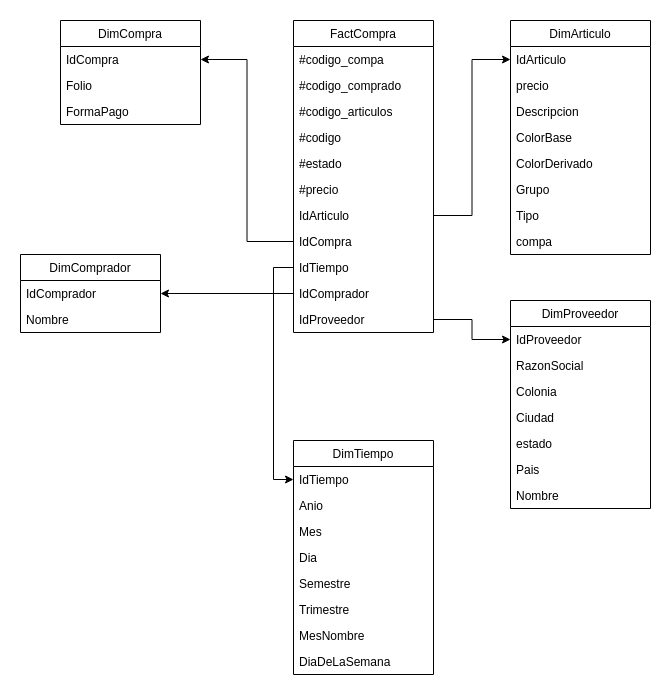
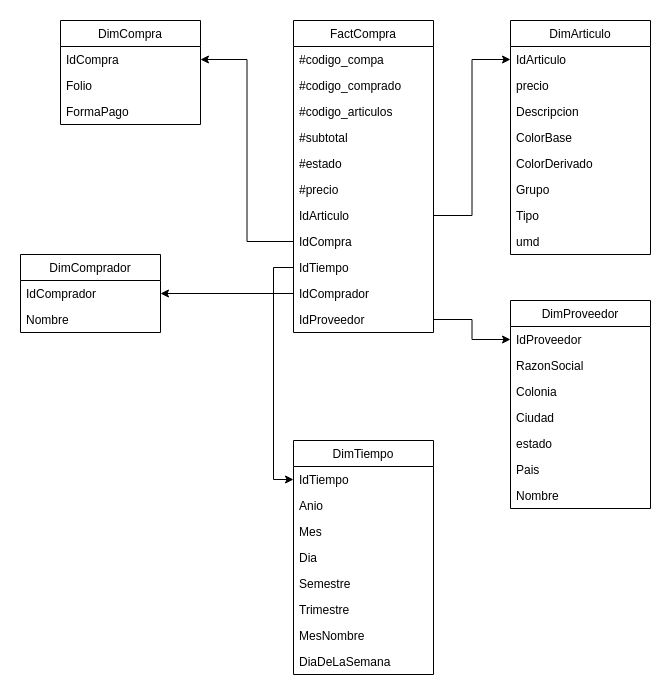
node "#codigo": label "#codigo" -> "#subtotal"
node "compa": label "compa" -> "umd"
